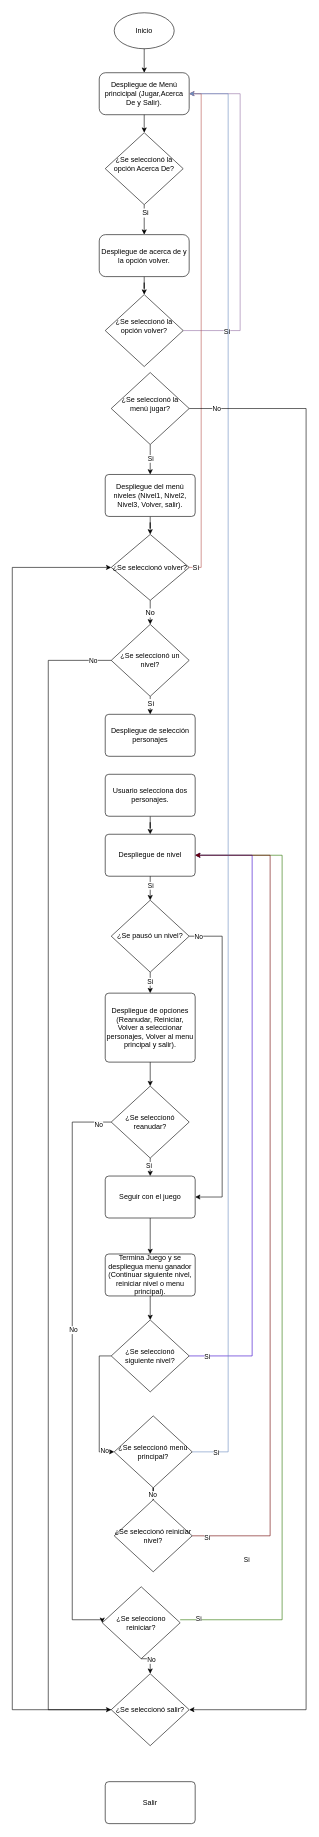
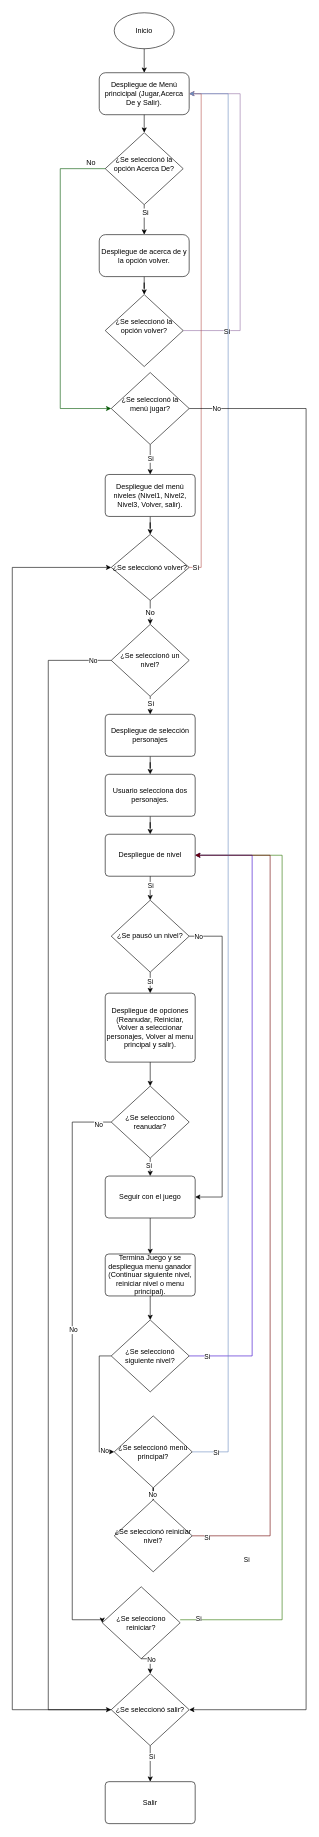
edge "¿Se seleccionó la opción Acerca De?" -> "¿Se seleccionó la menú jugar?": added, label "No"
edge "Despliegue de selección personajes" -> "Usuario selecciona dos personajes.": added
edge "¿Se seleccionó salir?" -> "Salir": added, label "Si"
